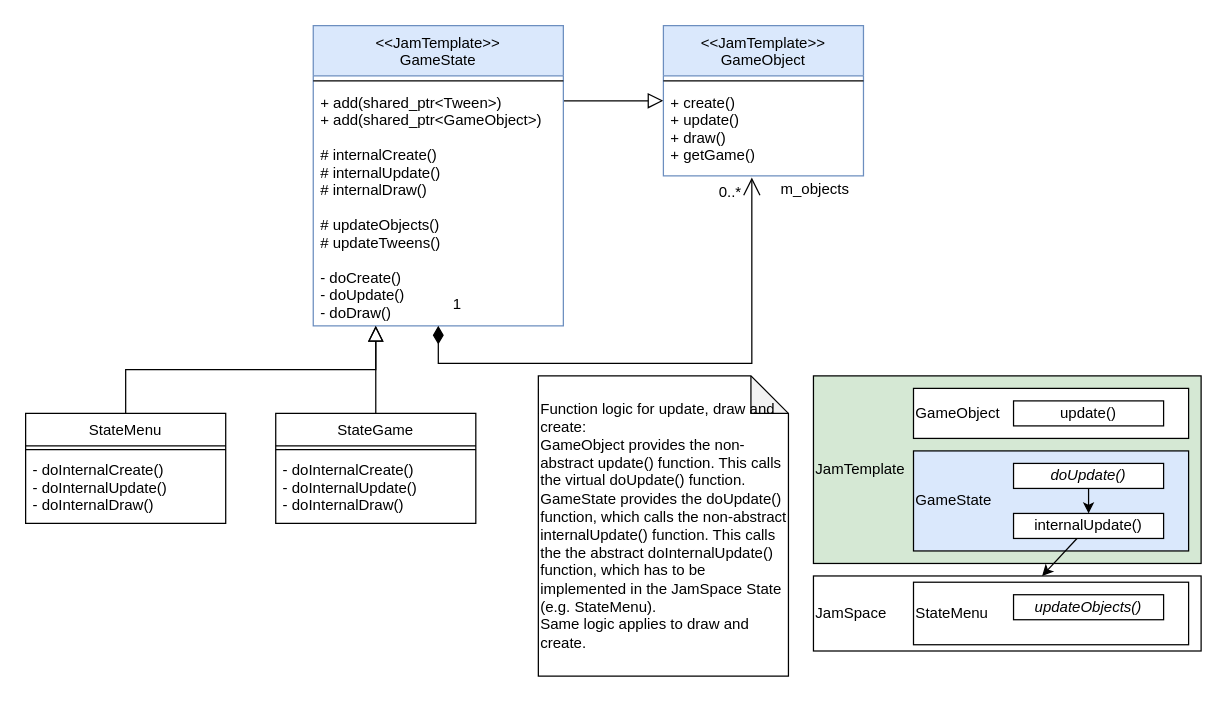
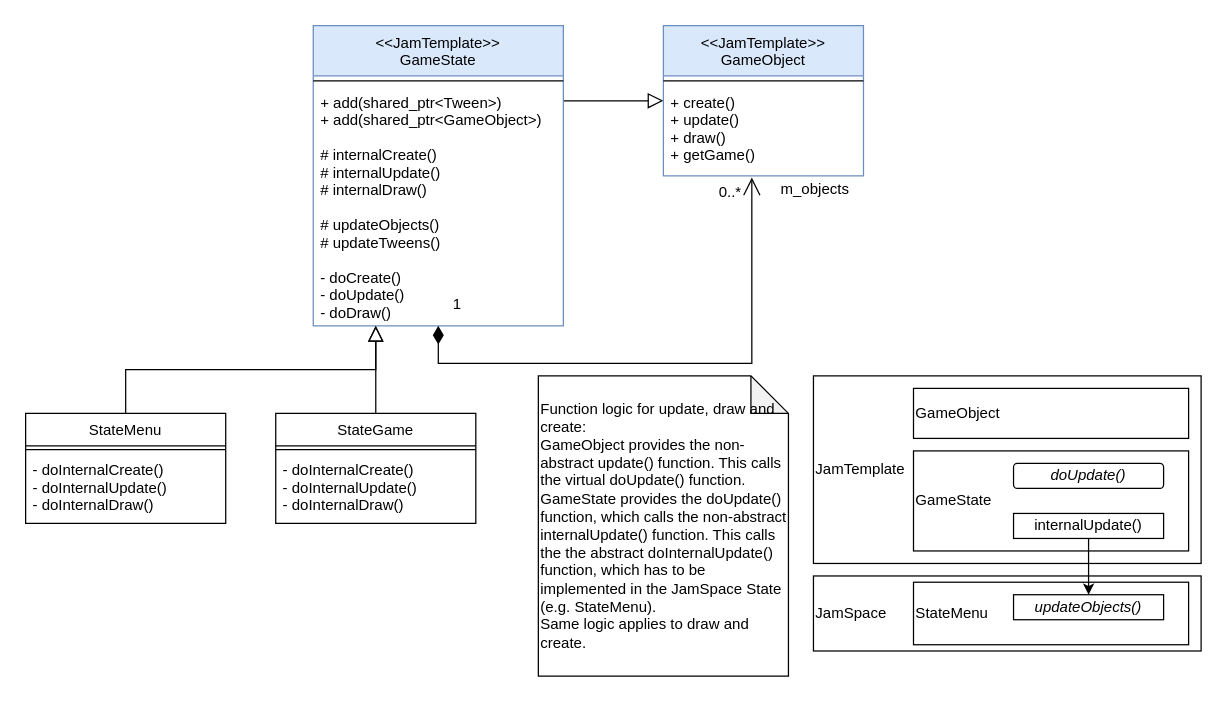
node "update()": removed
node "JamTemplate": fillcolor #d5e8d4 -> #ffffff
node "doUpdate()": shape rectangle -> rounded rectangle
edge "doUpdate()" -> "internalUpdate()": removed
node "GameState": fillcolor #dae8fc -> #ffffff
edge "internalUpdate()" -> "JamSpace": now "internalUpdate()" -> "updateObjects()"
